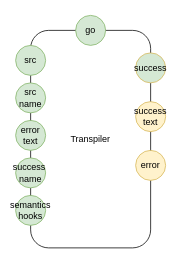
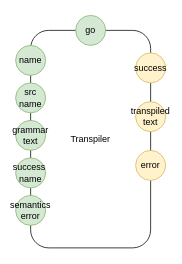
node "src": label "src" -> "name"
node "success": fillcolor #d5e8d4 -> #fff2cc
node "success text": label "success text" -> "transpiled text"
node "error text": label "error text" -> "grammar text"
node "semantics hooks": label "semantics hooks" -> "semantics error"
